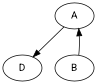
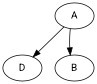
edge "B" -> "A": reversed
